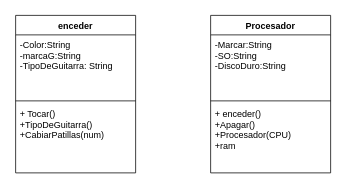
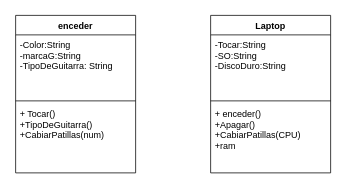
node "Procesador": label "Procesador" -> "Laptop"
node "-Marcar:String -SO:String -DiscoDuro:String": label "-Marcar:String -SO:String -DiscoDuro:String" -> "-Tocar:String -SO:String -DiscoDuro:String"
node "+ enceder() +Apagar() +Procesador(CPU) +ram": label "+ enceder() +Apagar() +Procesador(CPU) +ram" -> "+ enceder() +Apagar() +CabiarPatillas(CPU) +ram"
